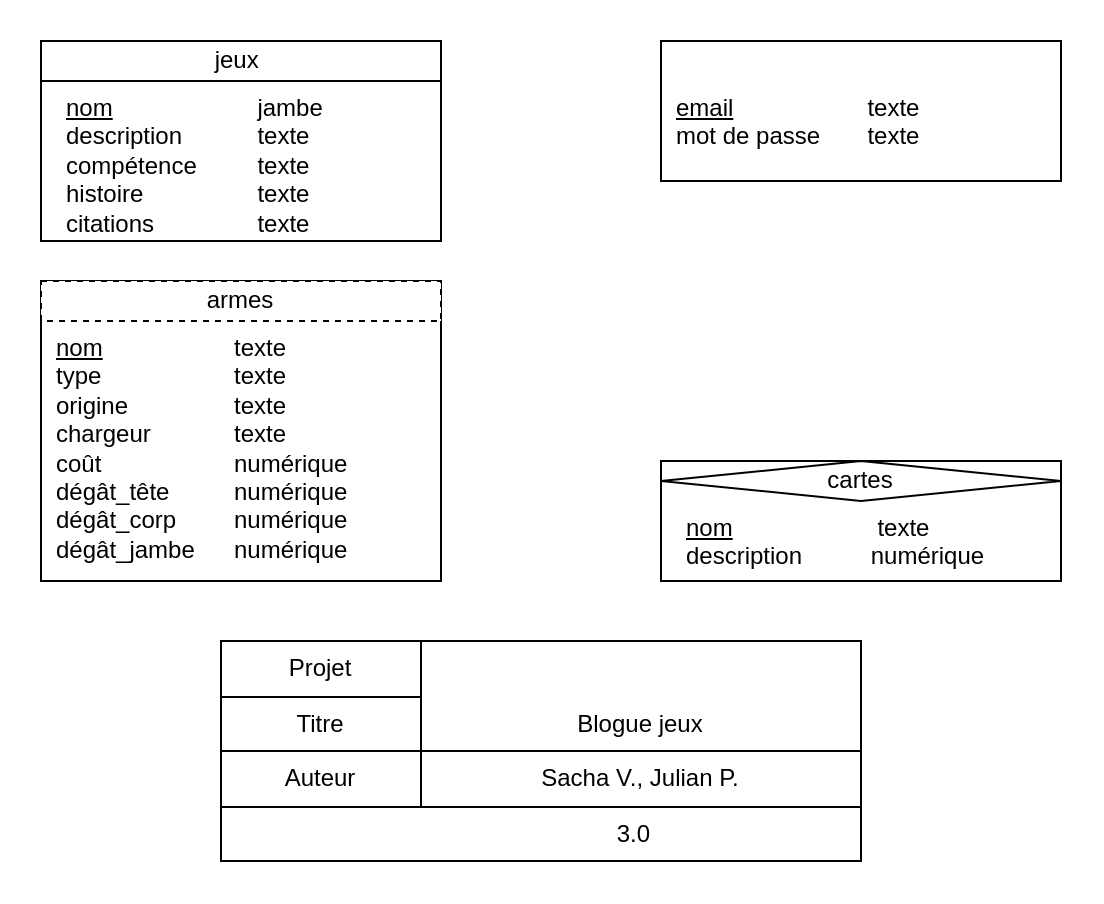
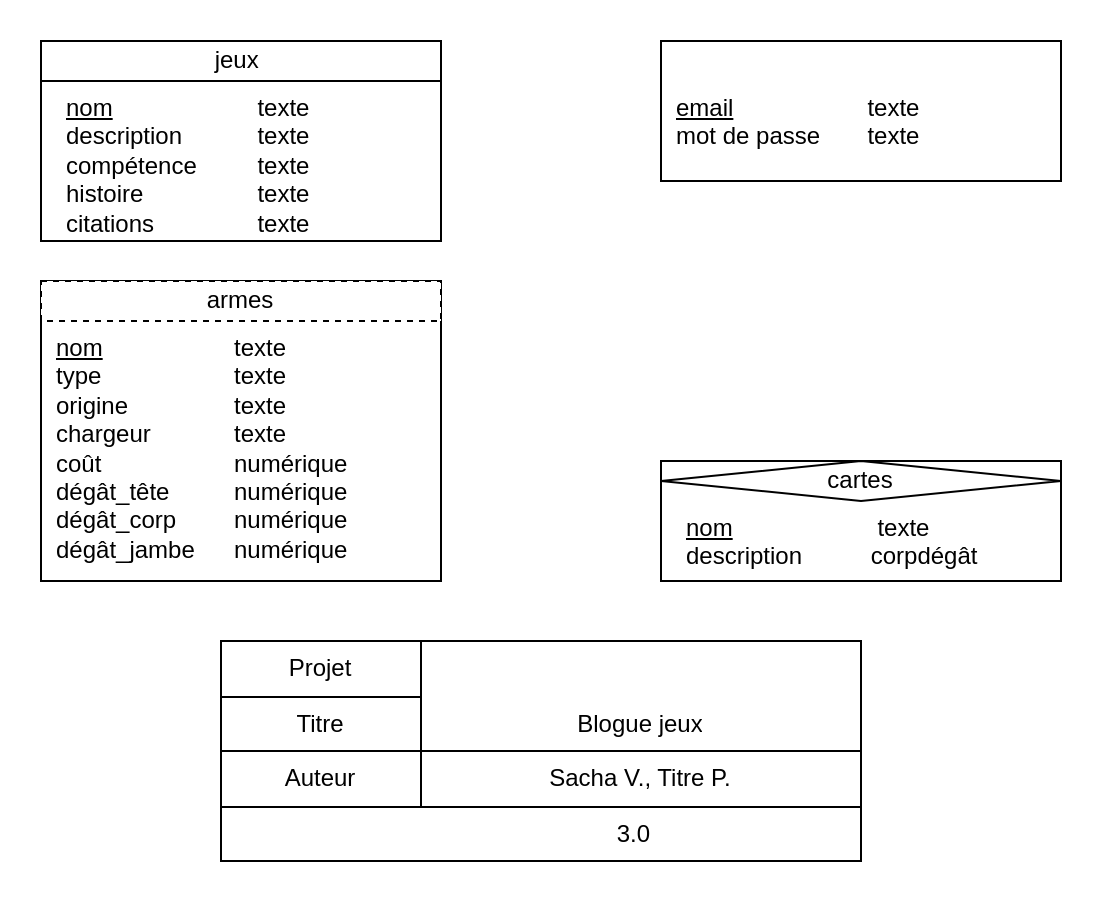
node "jambe texte texte texte texte": label "jambe texte texte texte texte" -> "texte texte texte texte texte"
node "texte numérique": label "texte numérique" -> "texte corpdégât"
node "Sacha V., Julian P.": label "Sacha V., Julian P." -> "Sacha V., Titre P."
